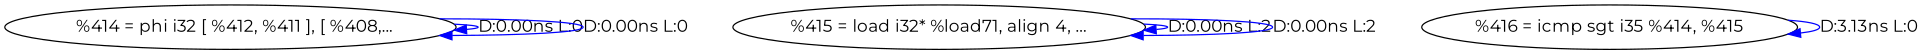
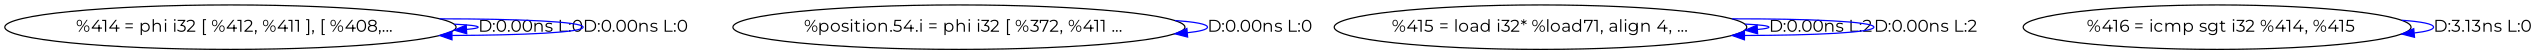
node "%position.54.i = phi i32 [ %372, %411 ...": added
node "%416 = icmp sgt i35 %414, %415": label "%416 = icmp sgt i35 %414, %415" -> "%416 = icmp sgt i32 %414, %415"
